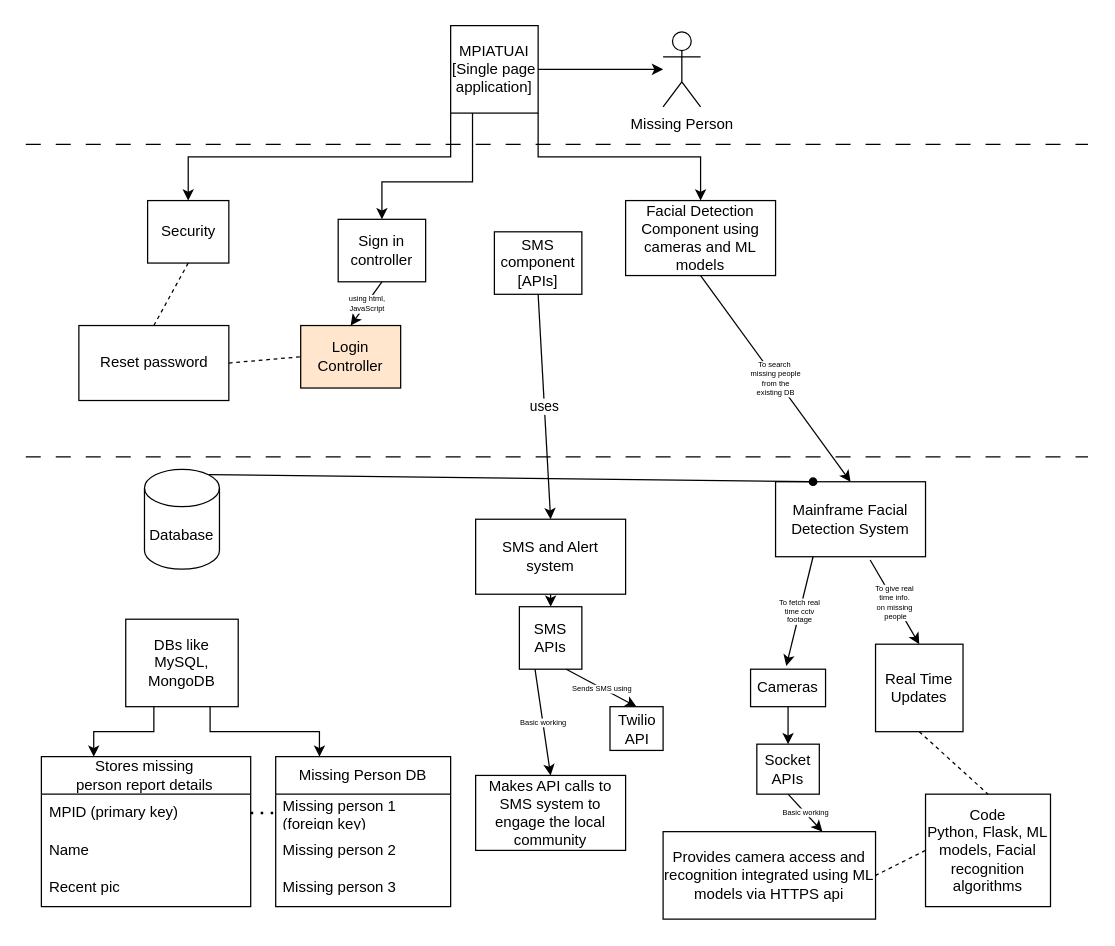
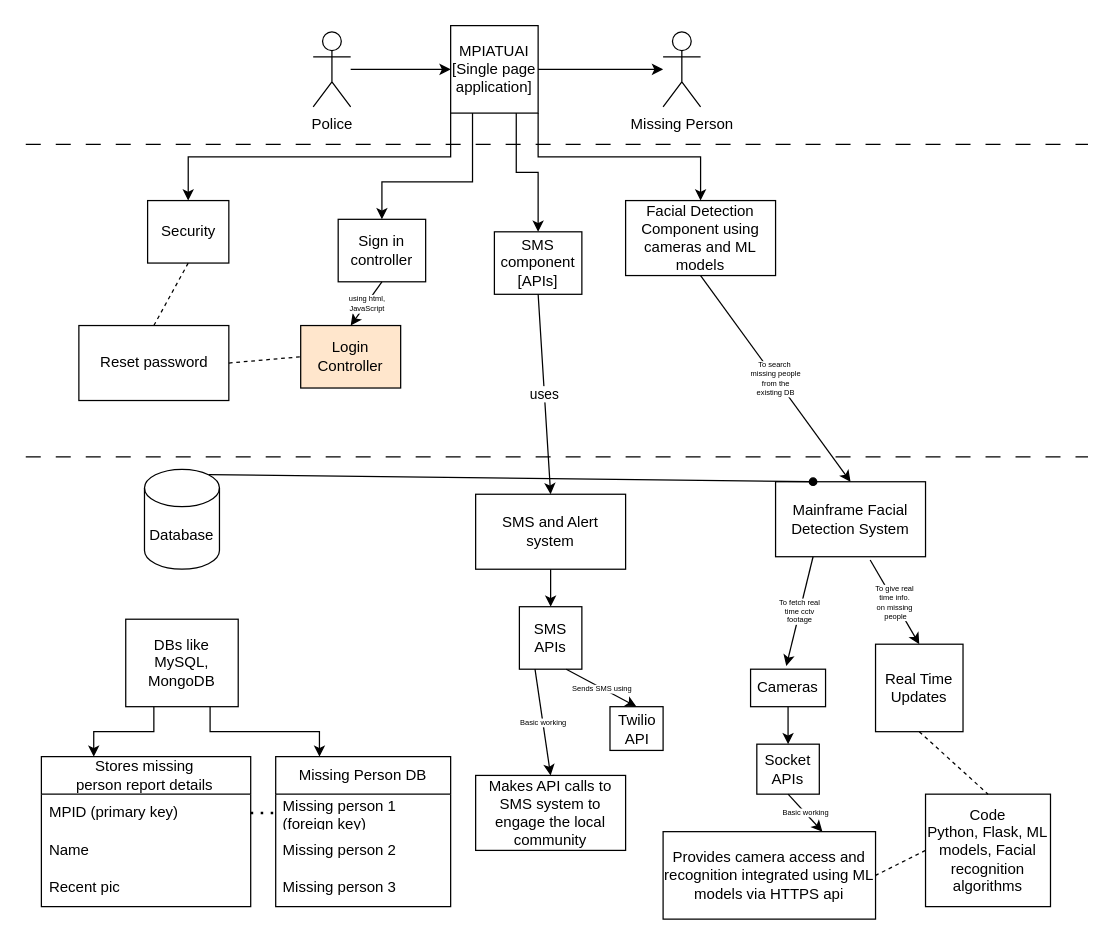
node "Police": added
edge "Police" -> "MPIATUAI [Single page application]": added
edge "MPIATUAI [Single page application]" -> "SMS component [APIs]": added
node "SMS and Alert system": moved (551, 557) -> (551, 532)
